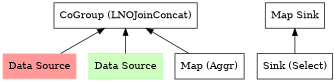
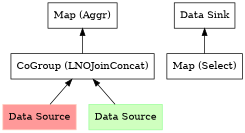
node "Map Sink": label "Map Sink" -> "Data Sink"
edge "Map (Aggr)" -> "CoGroup (LNOJoinConcat)": reversed
node "Sink (Select)": label "Sink (Select)" -> "Map (Select)"
